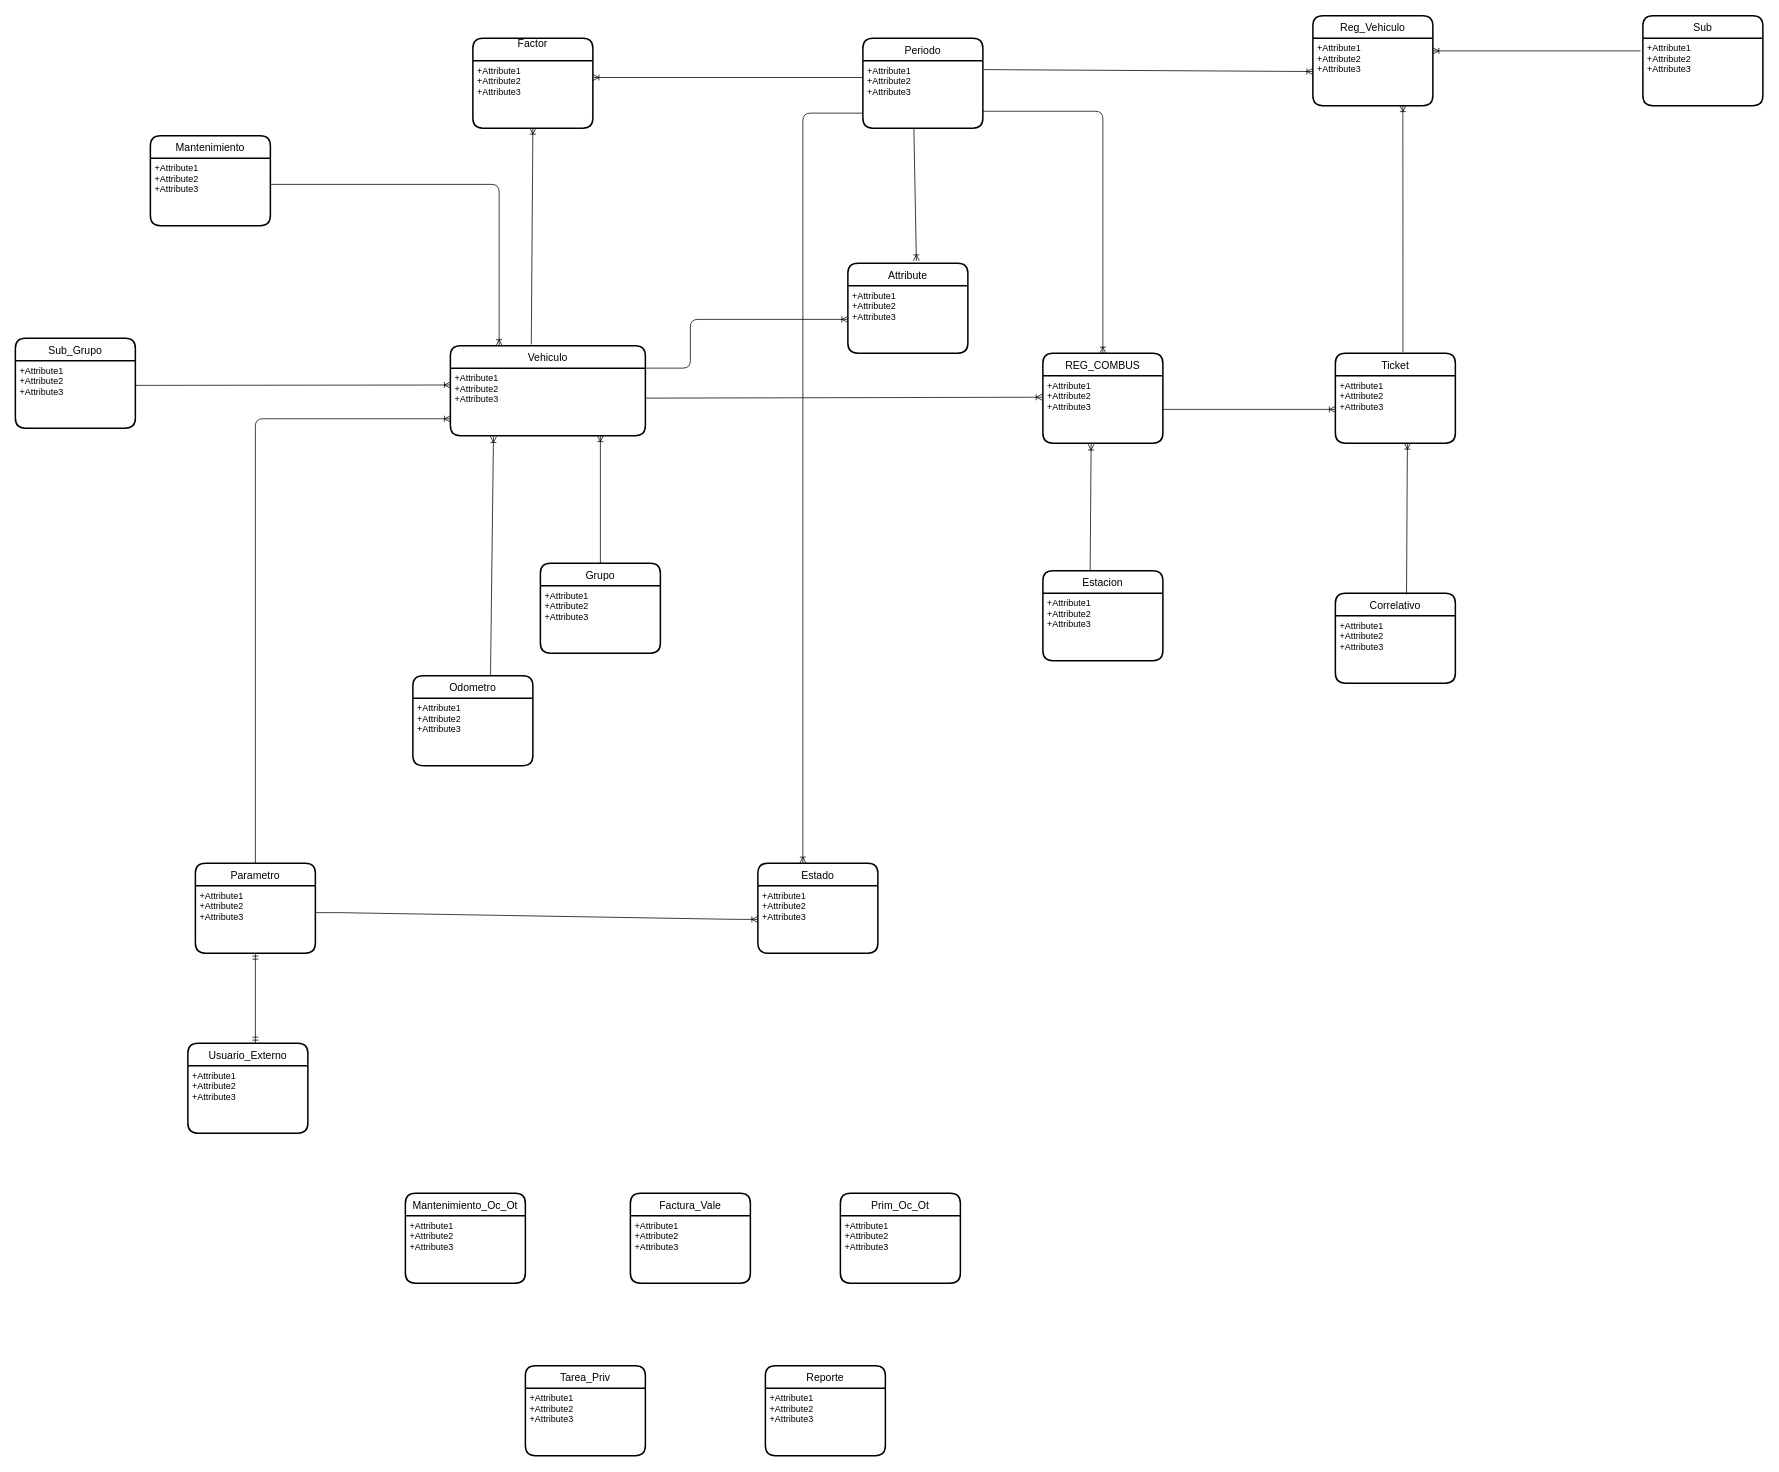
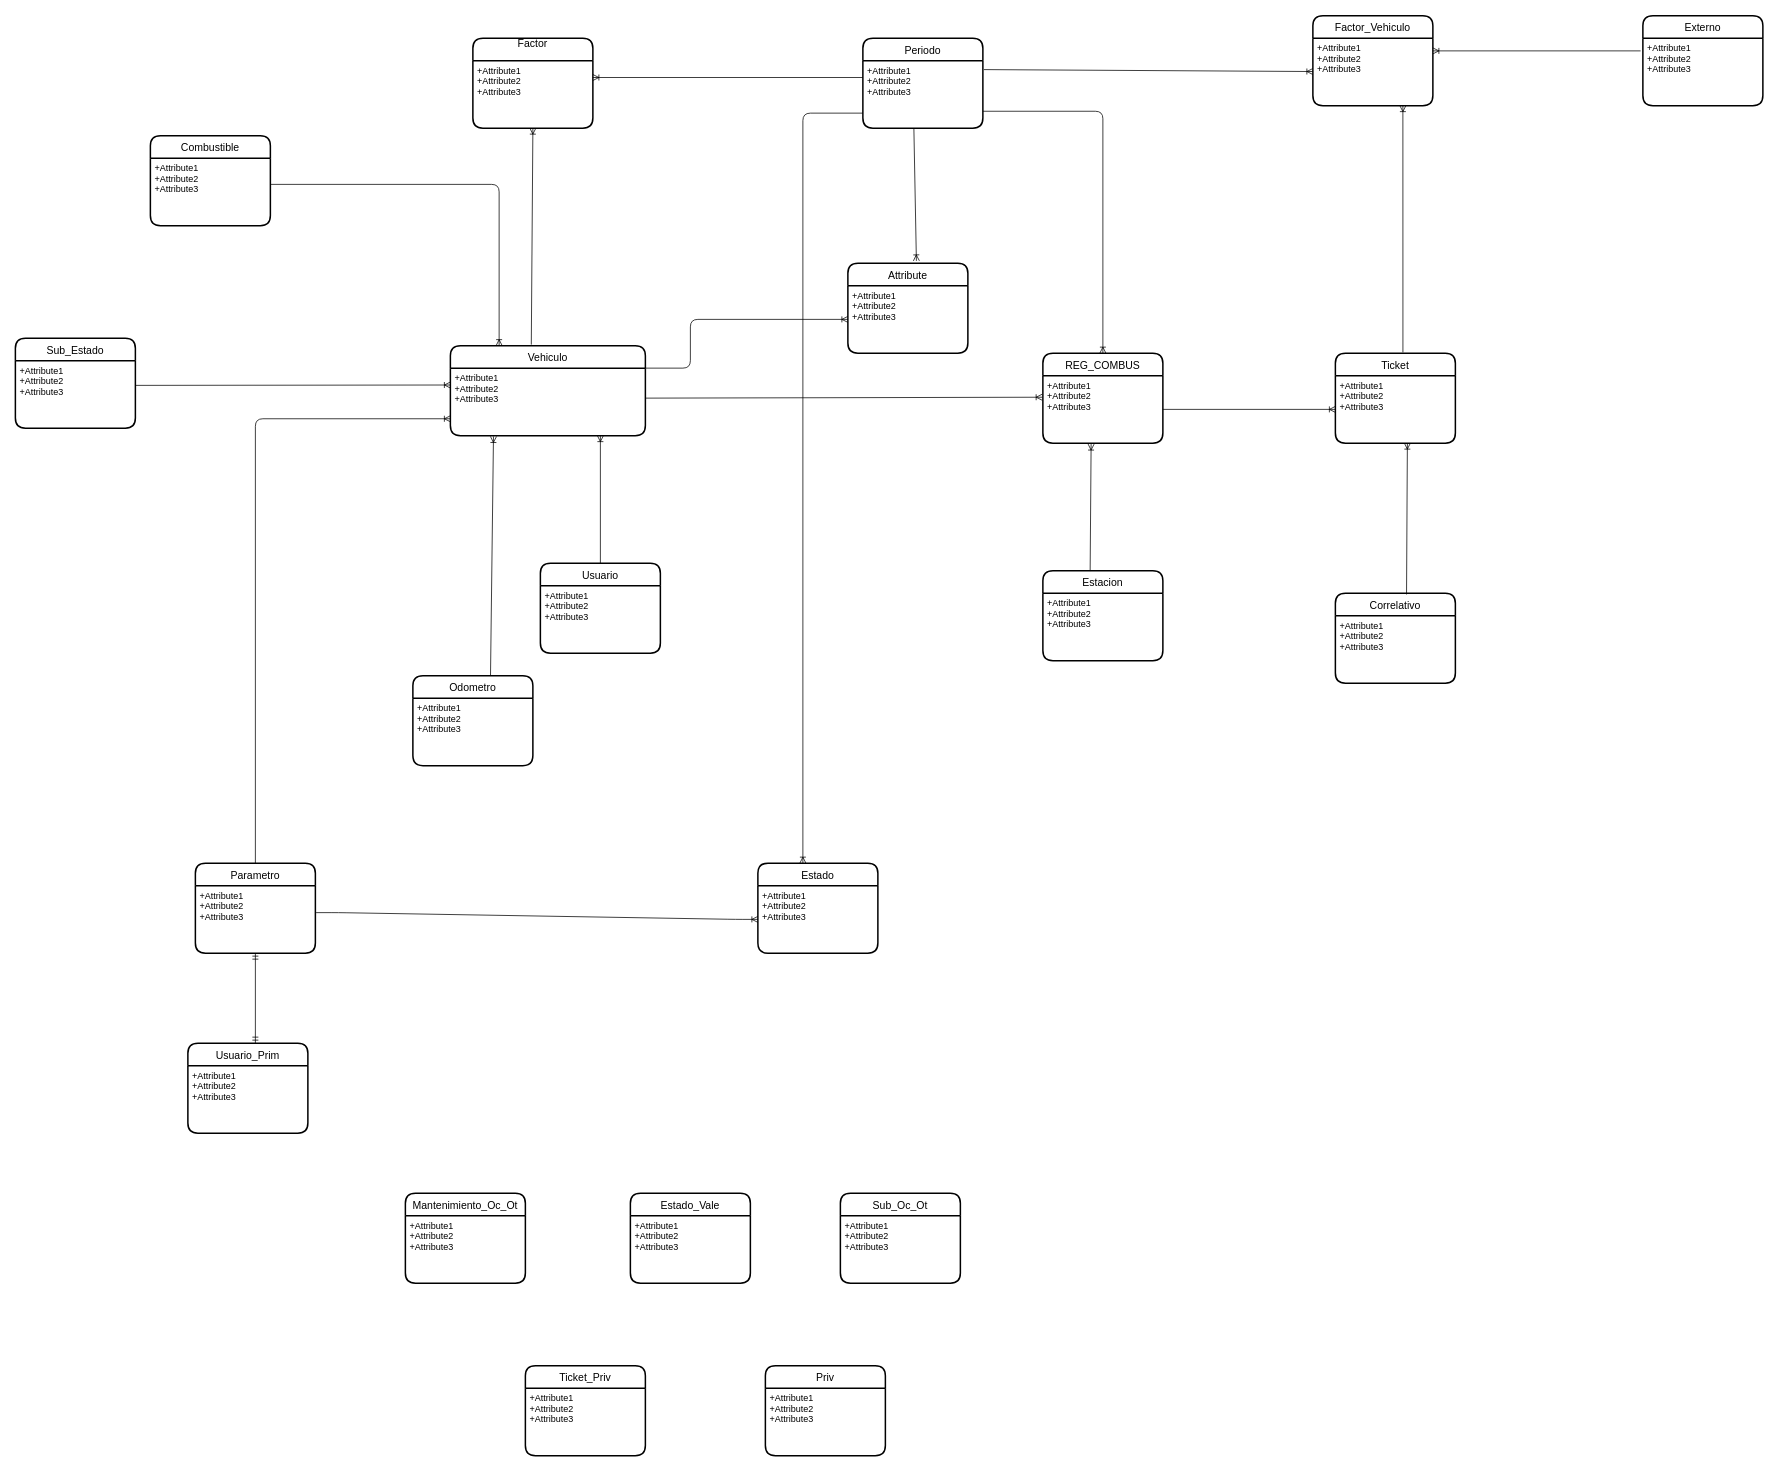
node "Reg_Vehiculo": label "Reg_Vehiculo" -> "Factor_Vehiculo"
node "Sub": label "Sub" -> "Externo"
node "Mantenimiento": label "Mantenimiento" -> "Combustible"
node "Sub_Grupo": label "Sub_Grupo" -> "Sub_Estado"
node "Grupo": label "Grupo" -> "Usuario"
node "Usuario_Externo": label "Usuario_Externo" -> "Usuario_Prim"
node "Factura_Vale": label "Factura_Vale" -> "Estado_Vale"
node "Prim_Oc_Ot": label "Prim_Oc_Ot" -> "Sub_Oc_Ot"
node "Tarea_Priv": label "Tarea_Priv" -> "Ticket_Priv"
node "Reporte": label "Reporte" -> "Priv"
